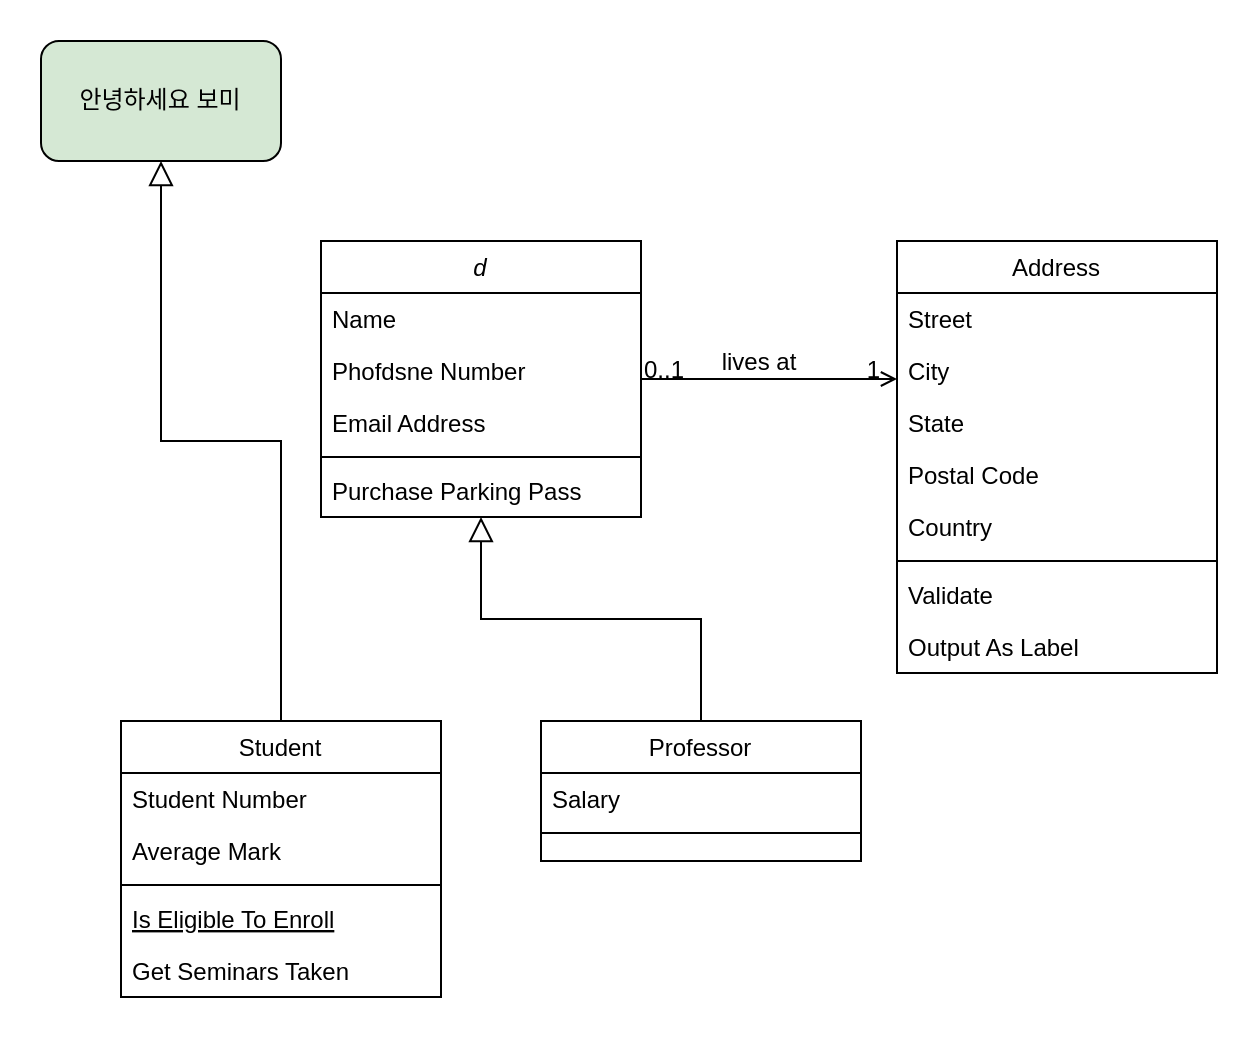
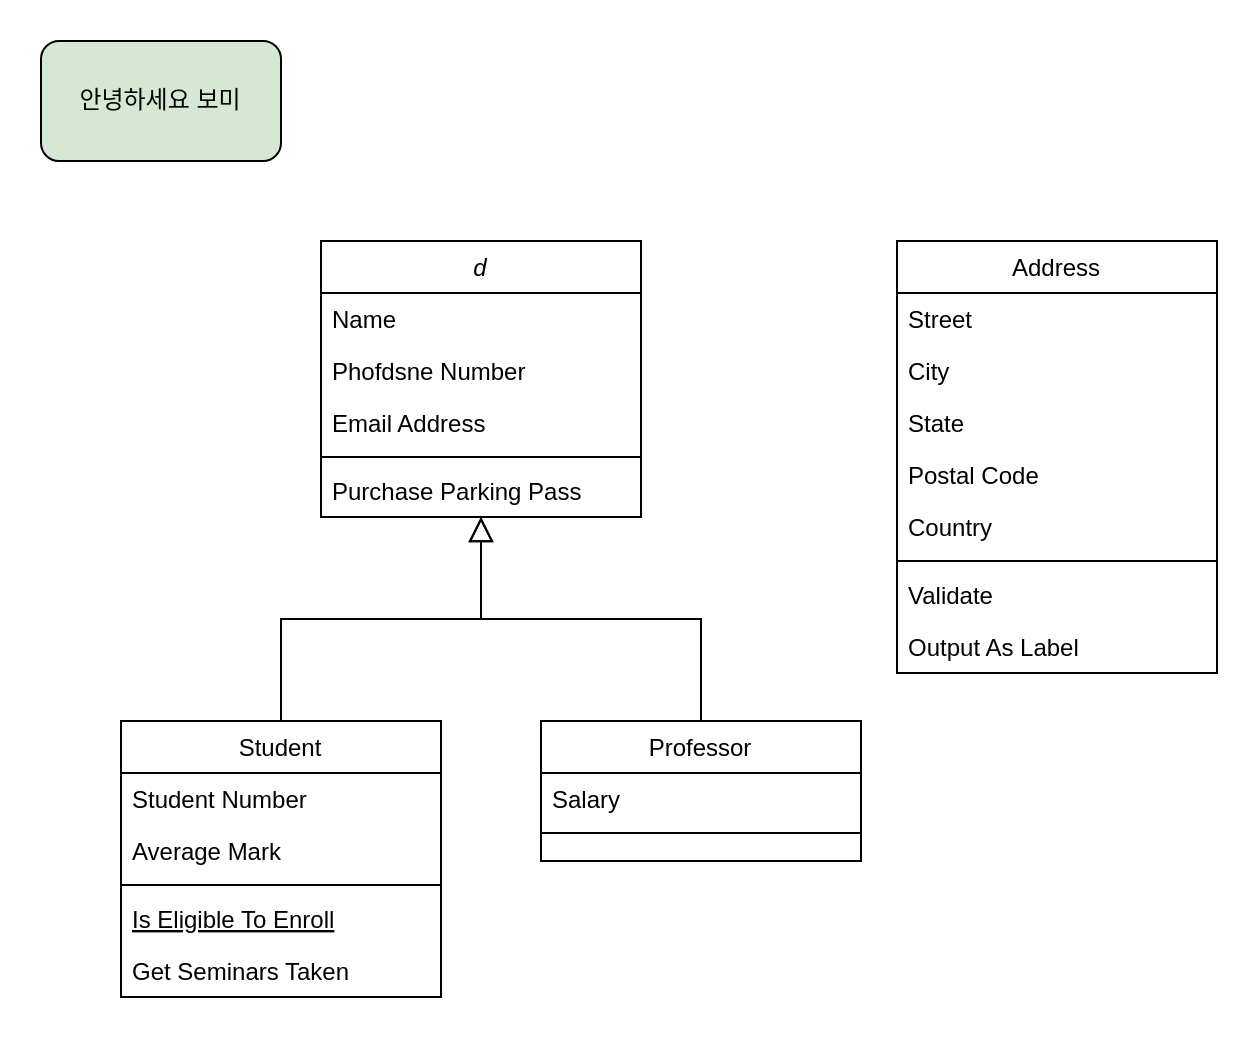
edge "d" -> "Address": removed, labels "0..1", "lives at", "1"
edge "Student" -> "안녕하세요 보미": now "Student" -> "d"
